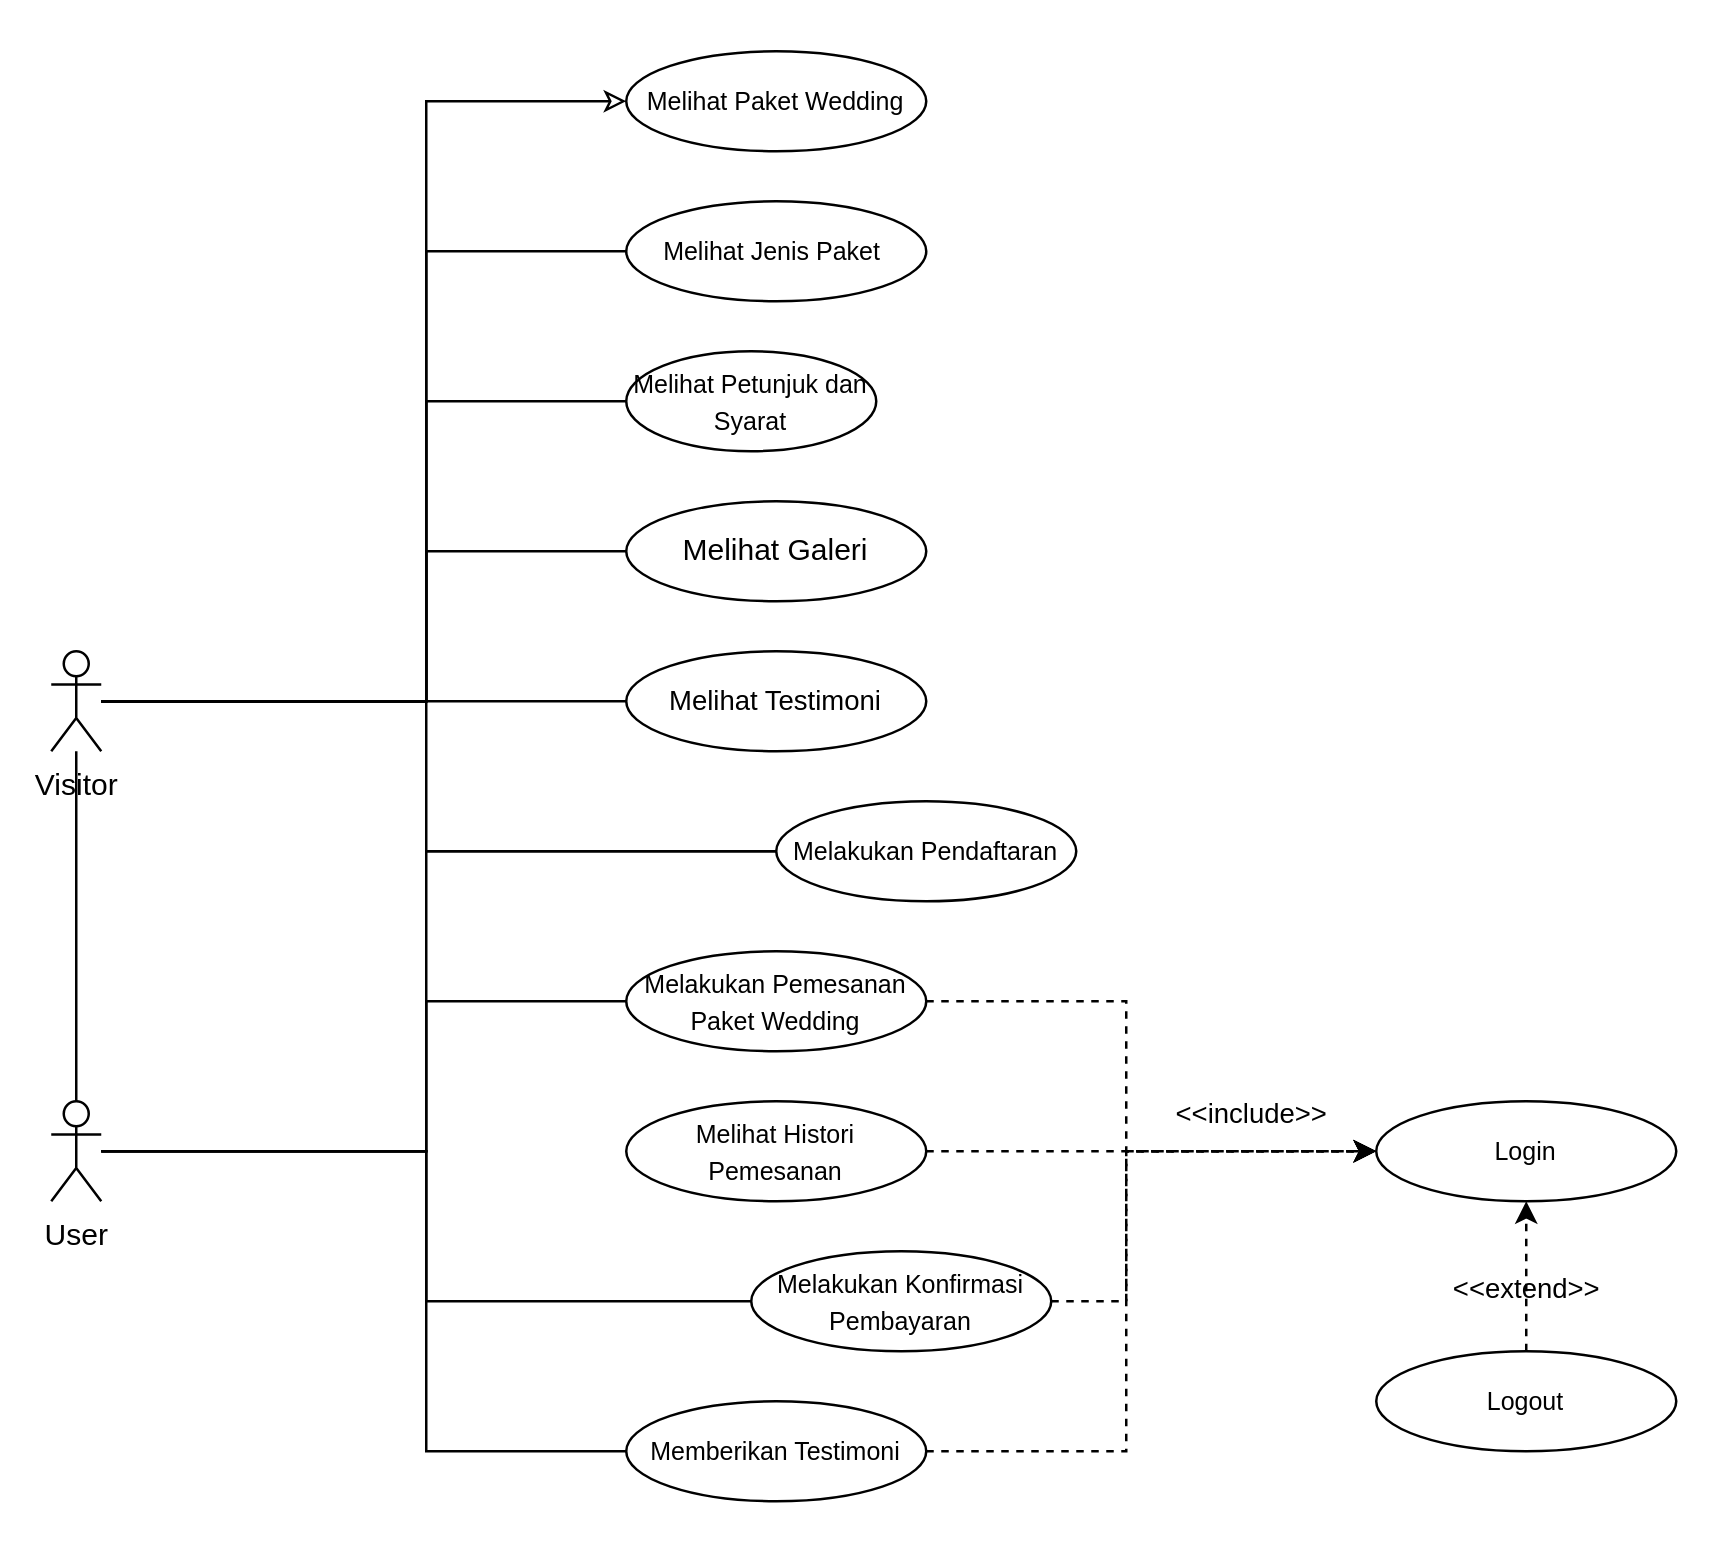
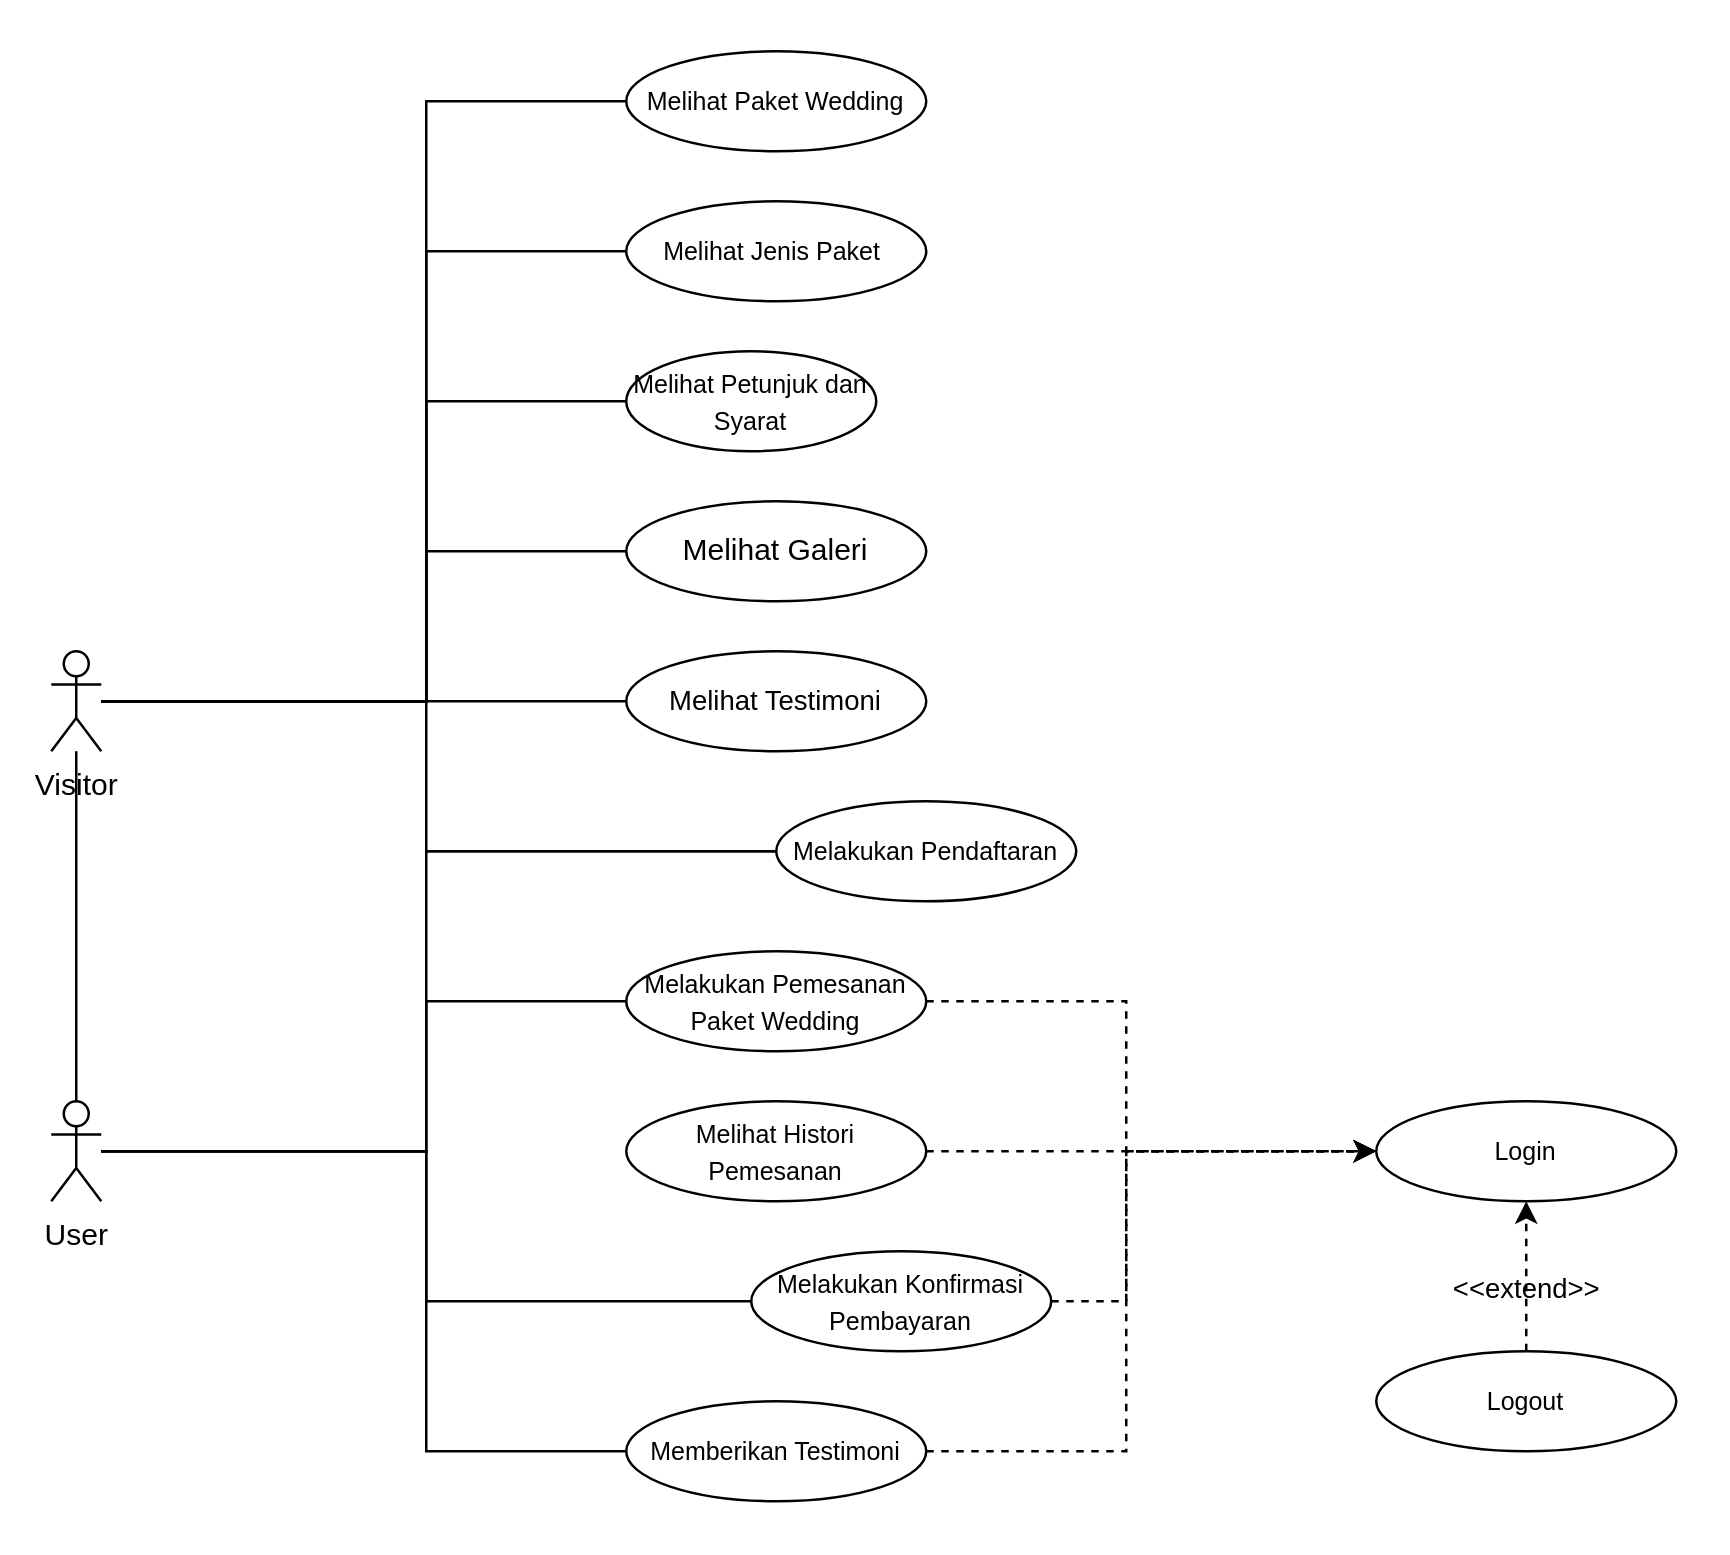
edge "Visitor" -> "Melihat Paket Wedding": arrowhead classic -> none
node "<<include>>": removed
